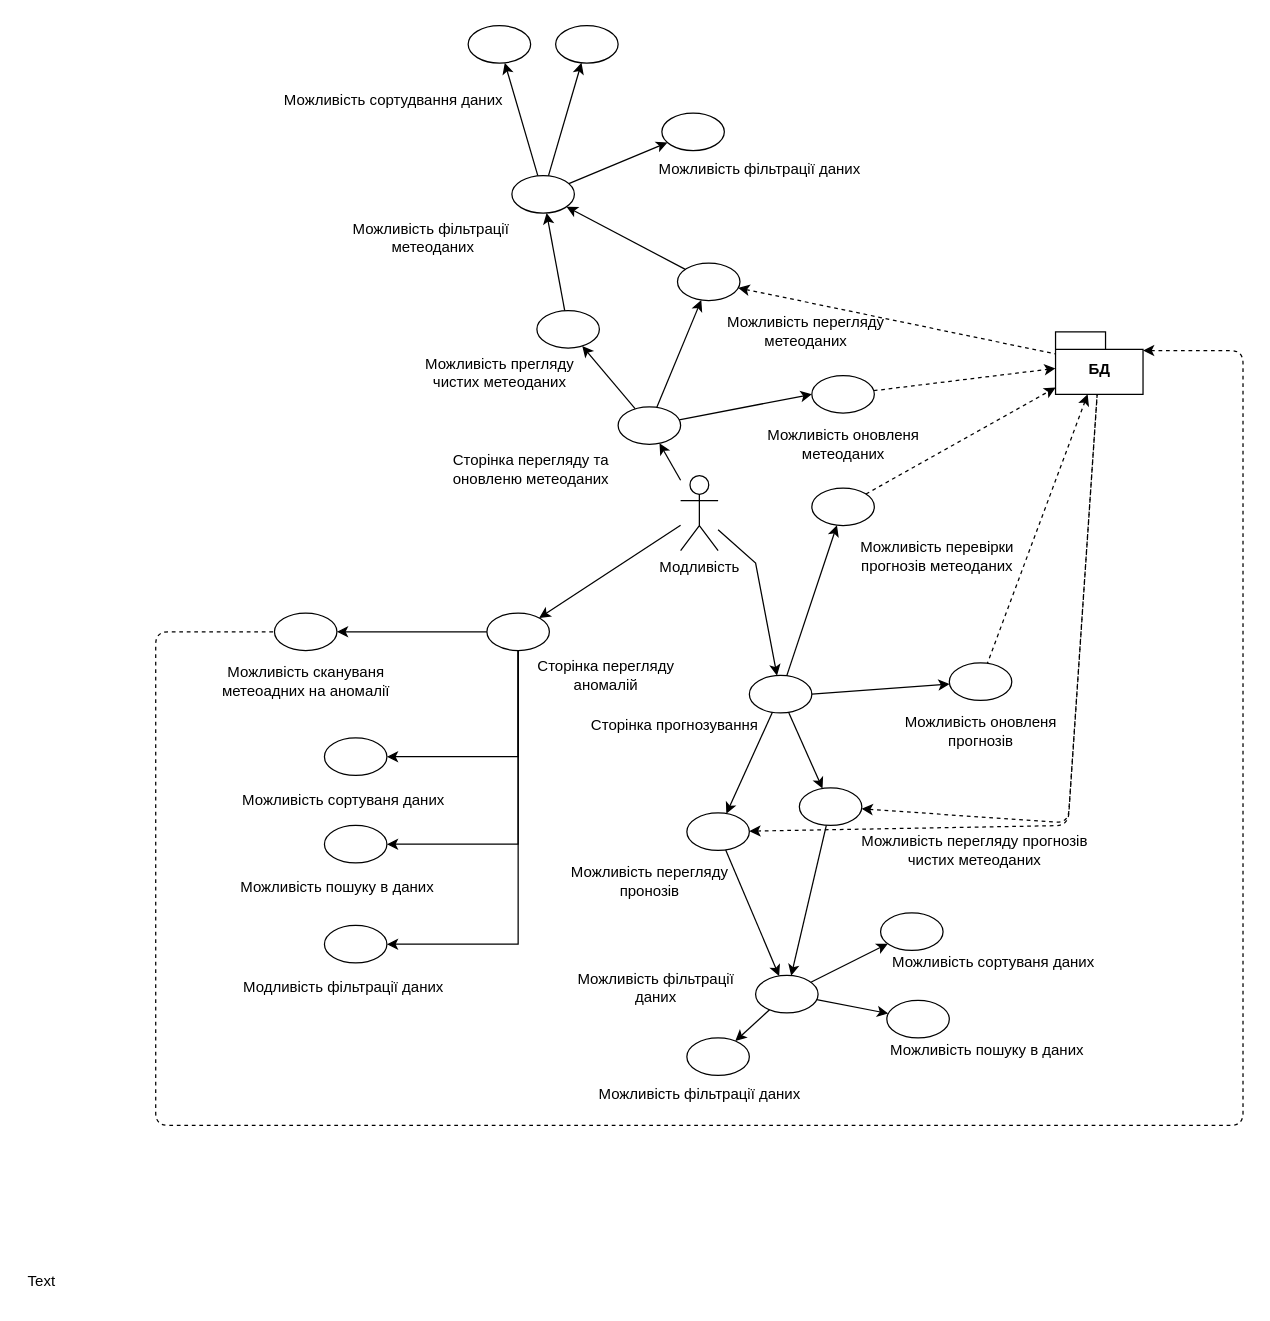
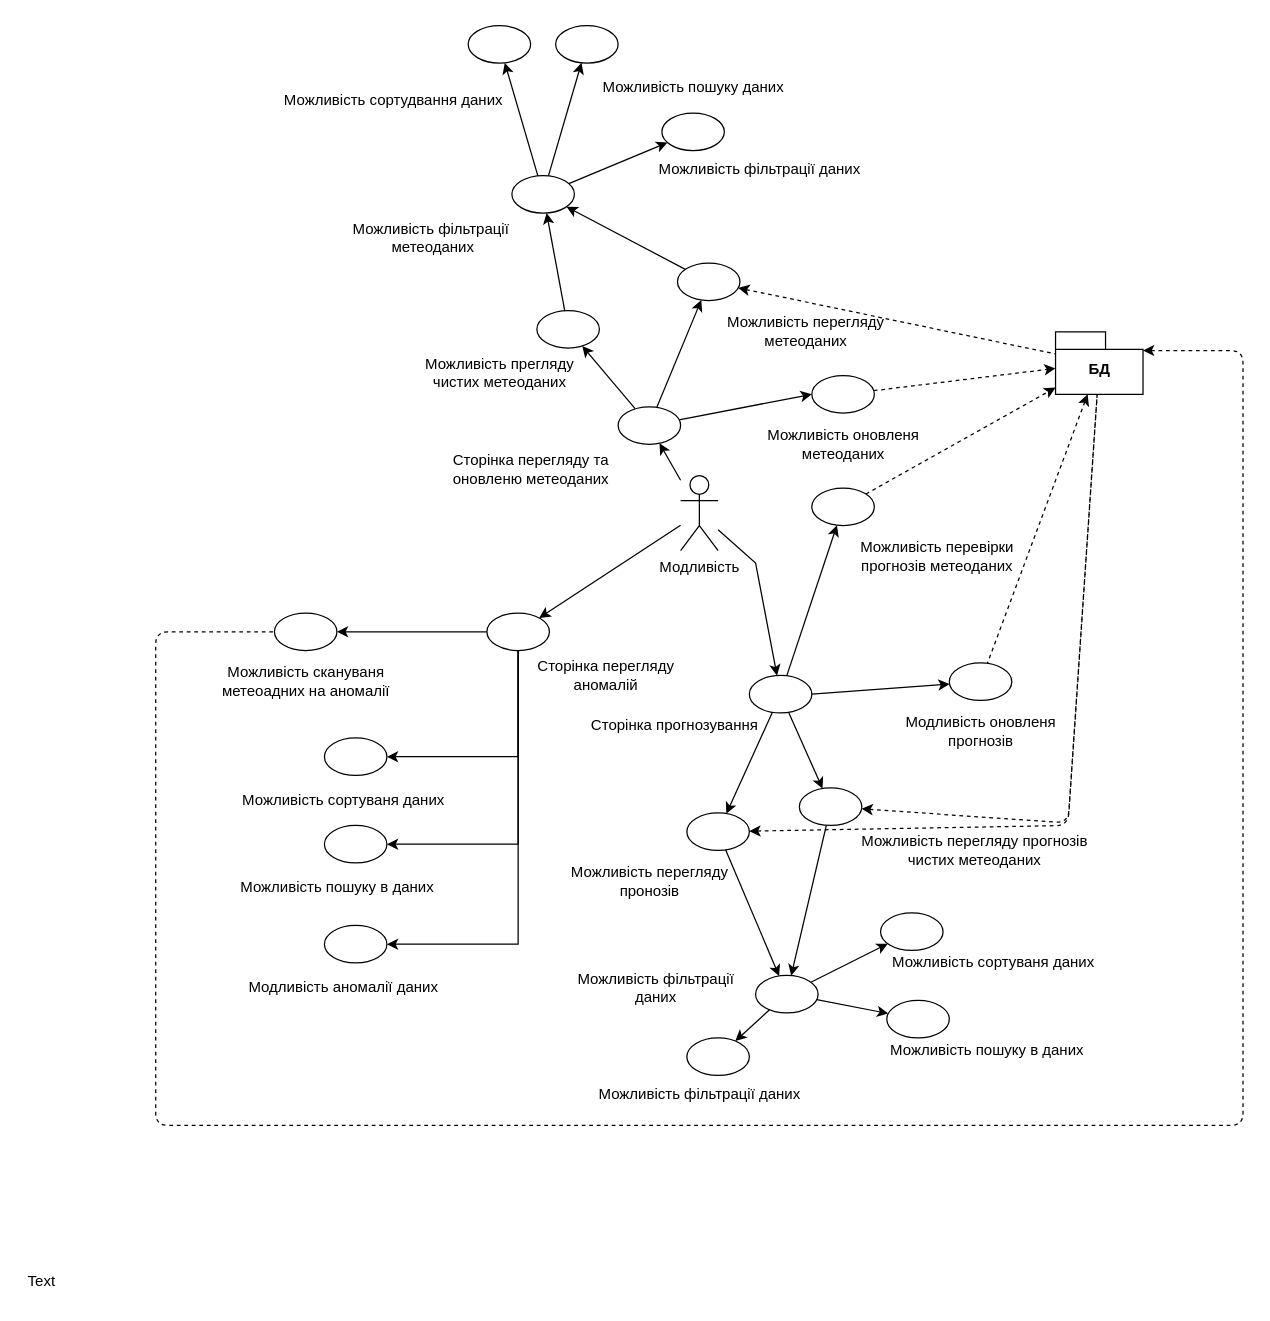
node "Можливість пошуку даних": added
node "Можливість оновленя прогнозів": label "Можливість оновленя прогнозів" -> "Модливість оновленя прогнозів"
node "Модливість фільтрації даних": label "Модливість фільтрації даних" -> "Модливість аномалії даних"
